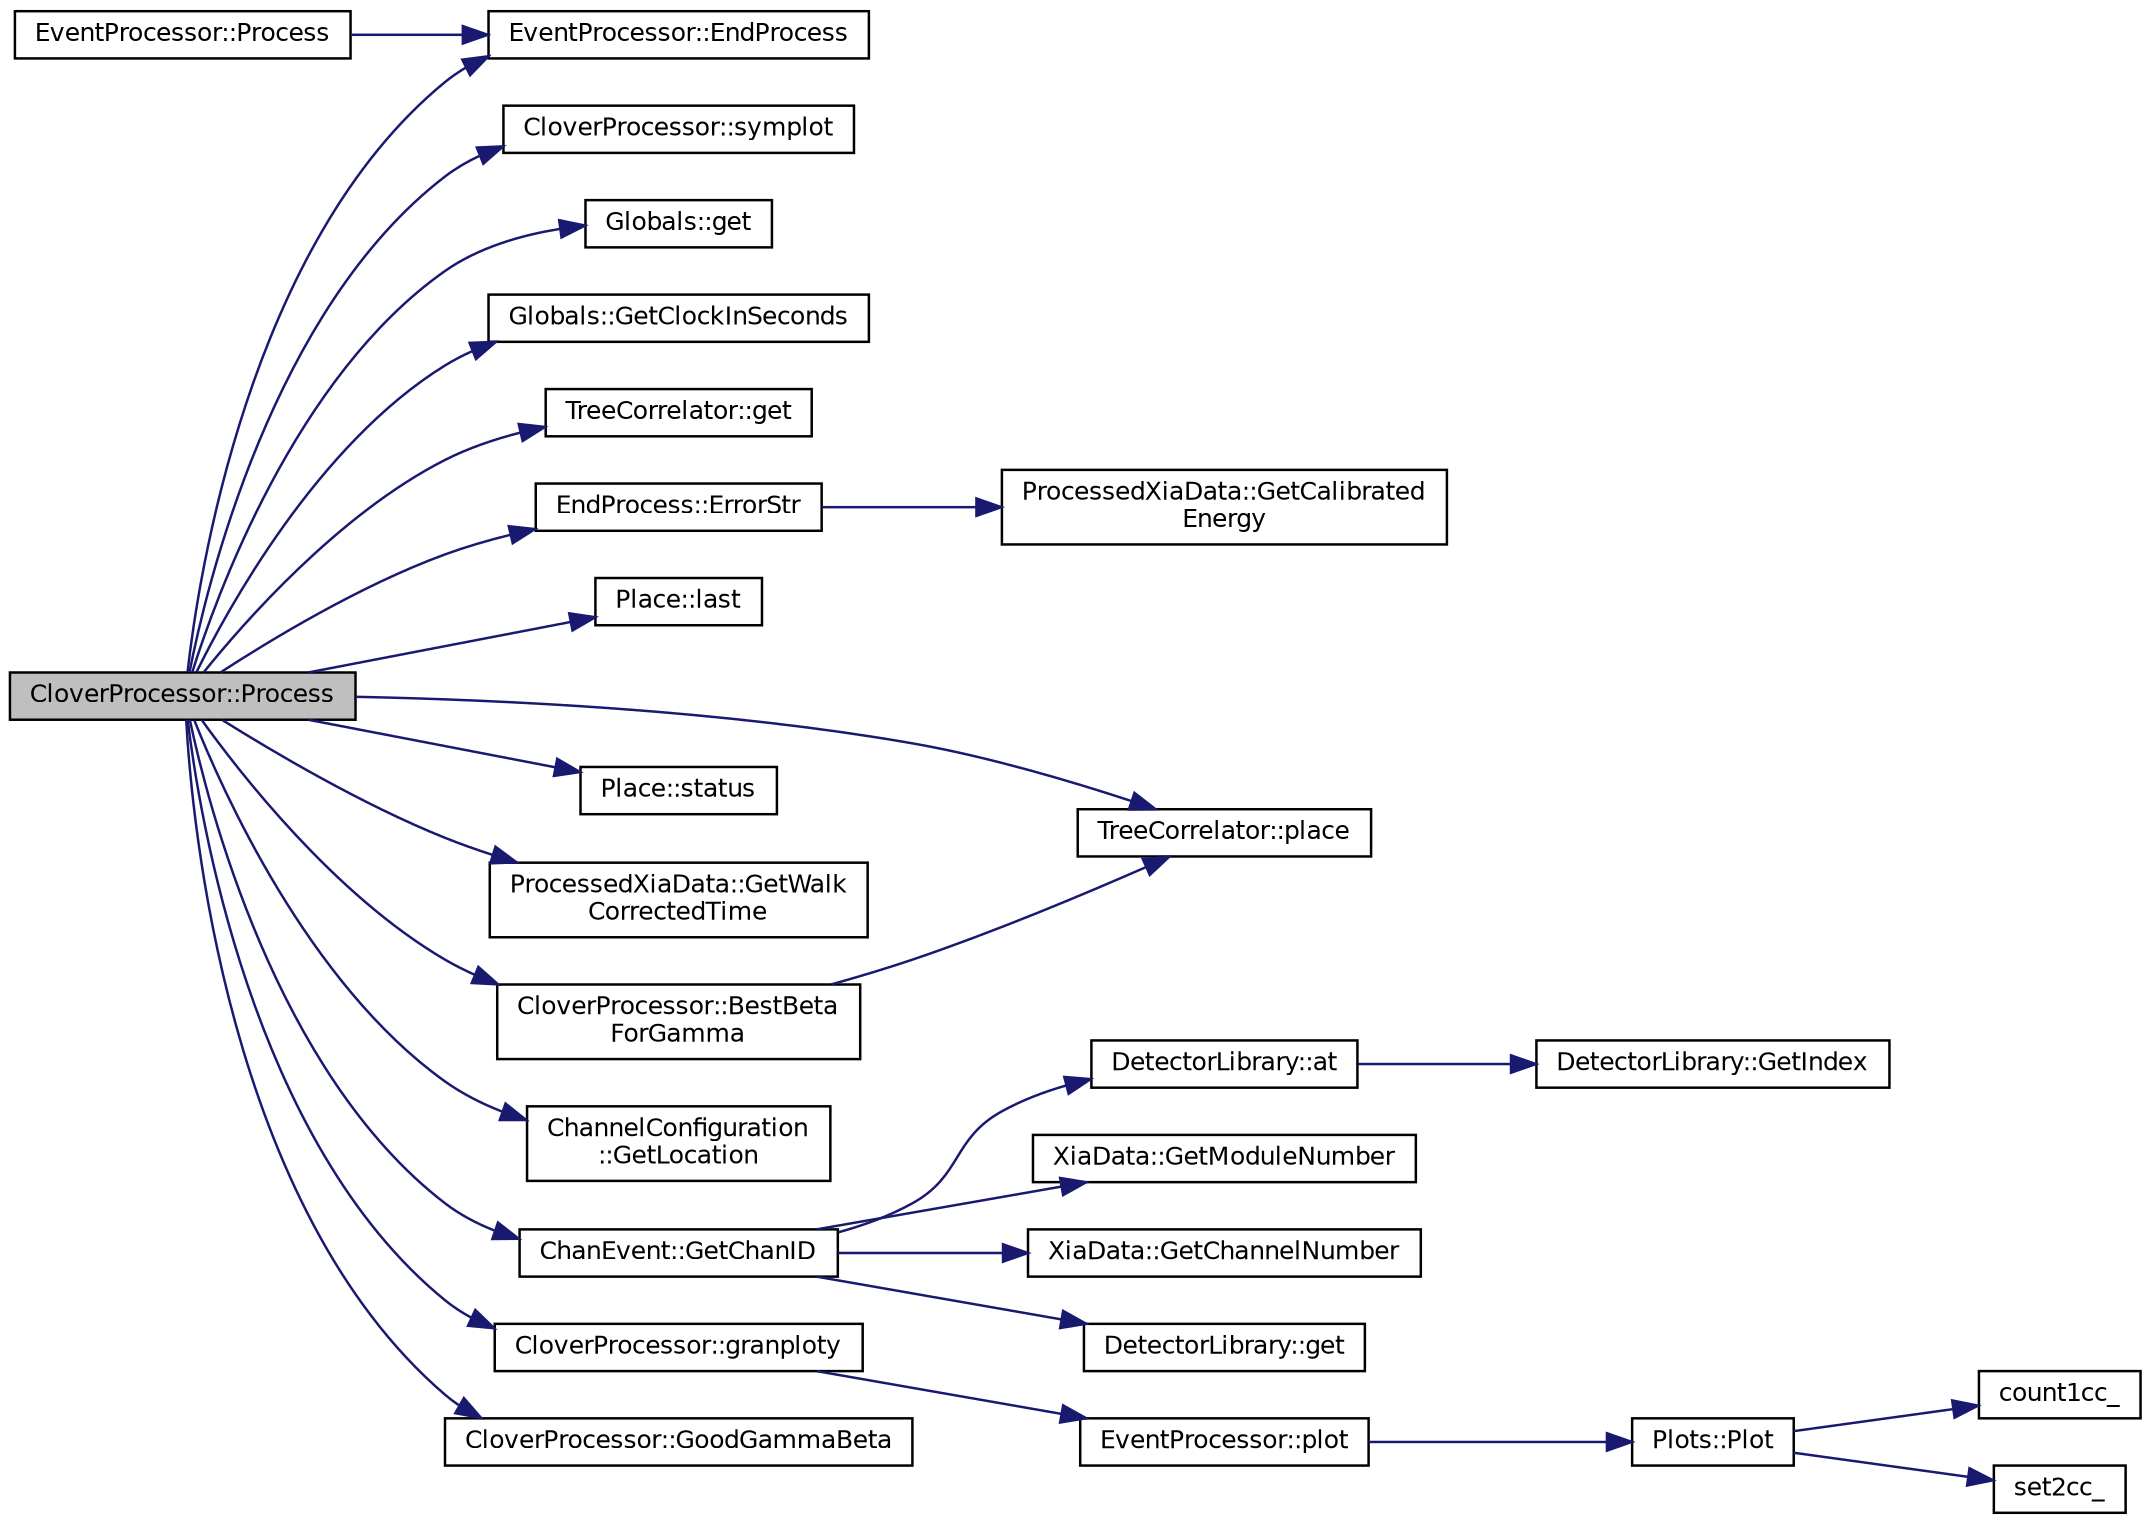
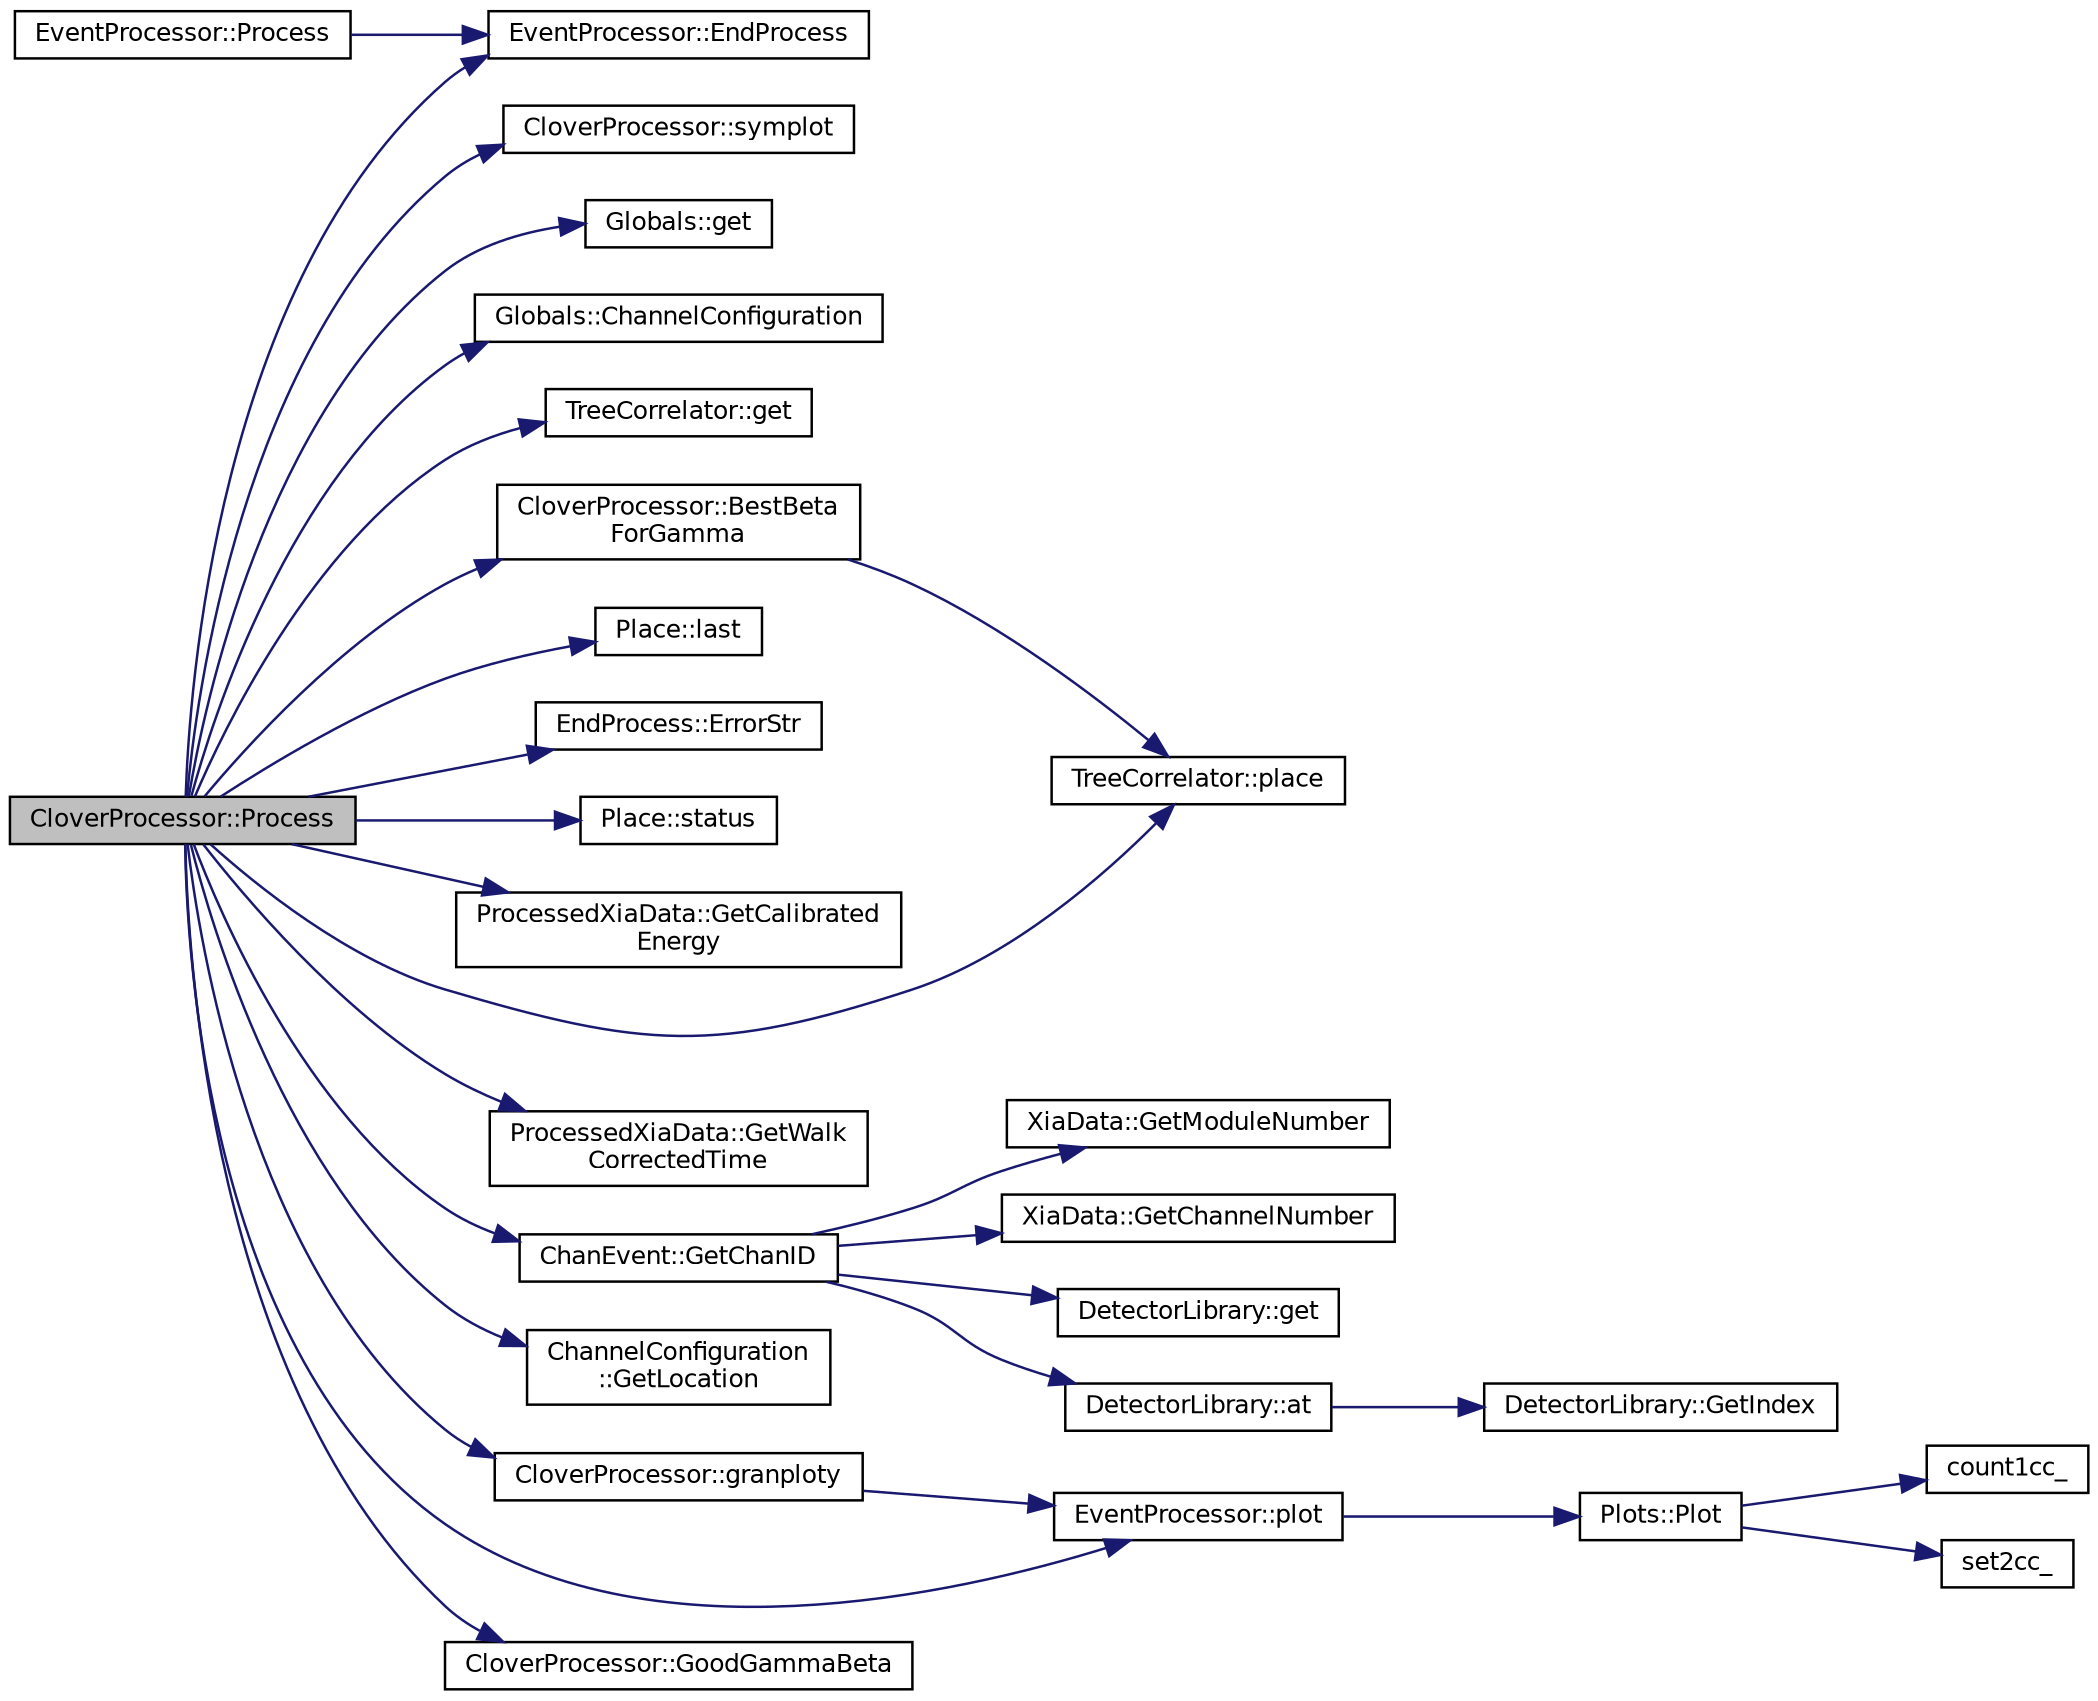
node "Globals::GetClockInSeconds": label "Globals::GetClockInSeconds" -> "Globals::ChannelConfiguration"
edge "EndProcess::ErrorStr" -> "ProcessedXiaData::GetCalibrated Energy": now "CloverProcessor::Process" -> "ProcessedXiaData::GetCalibrated Energy"
edge "CloverProcessor::Process" -> "EventProcessor::plot": added
